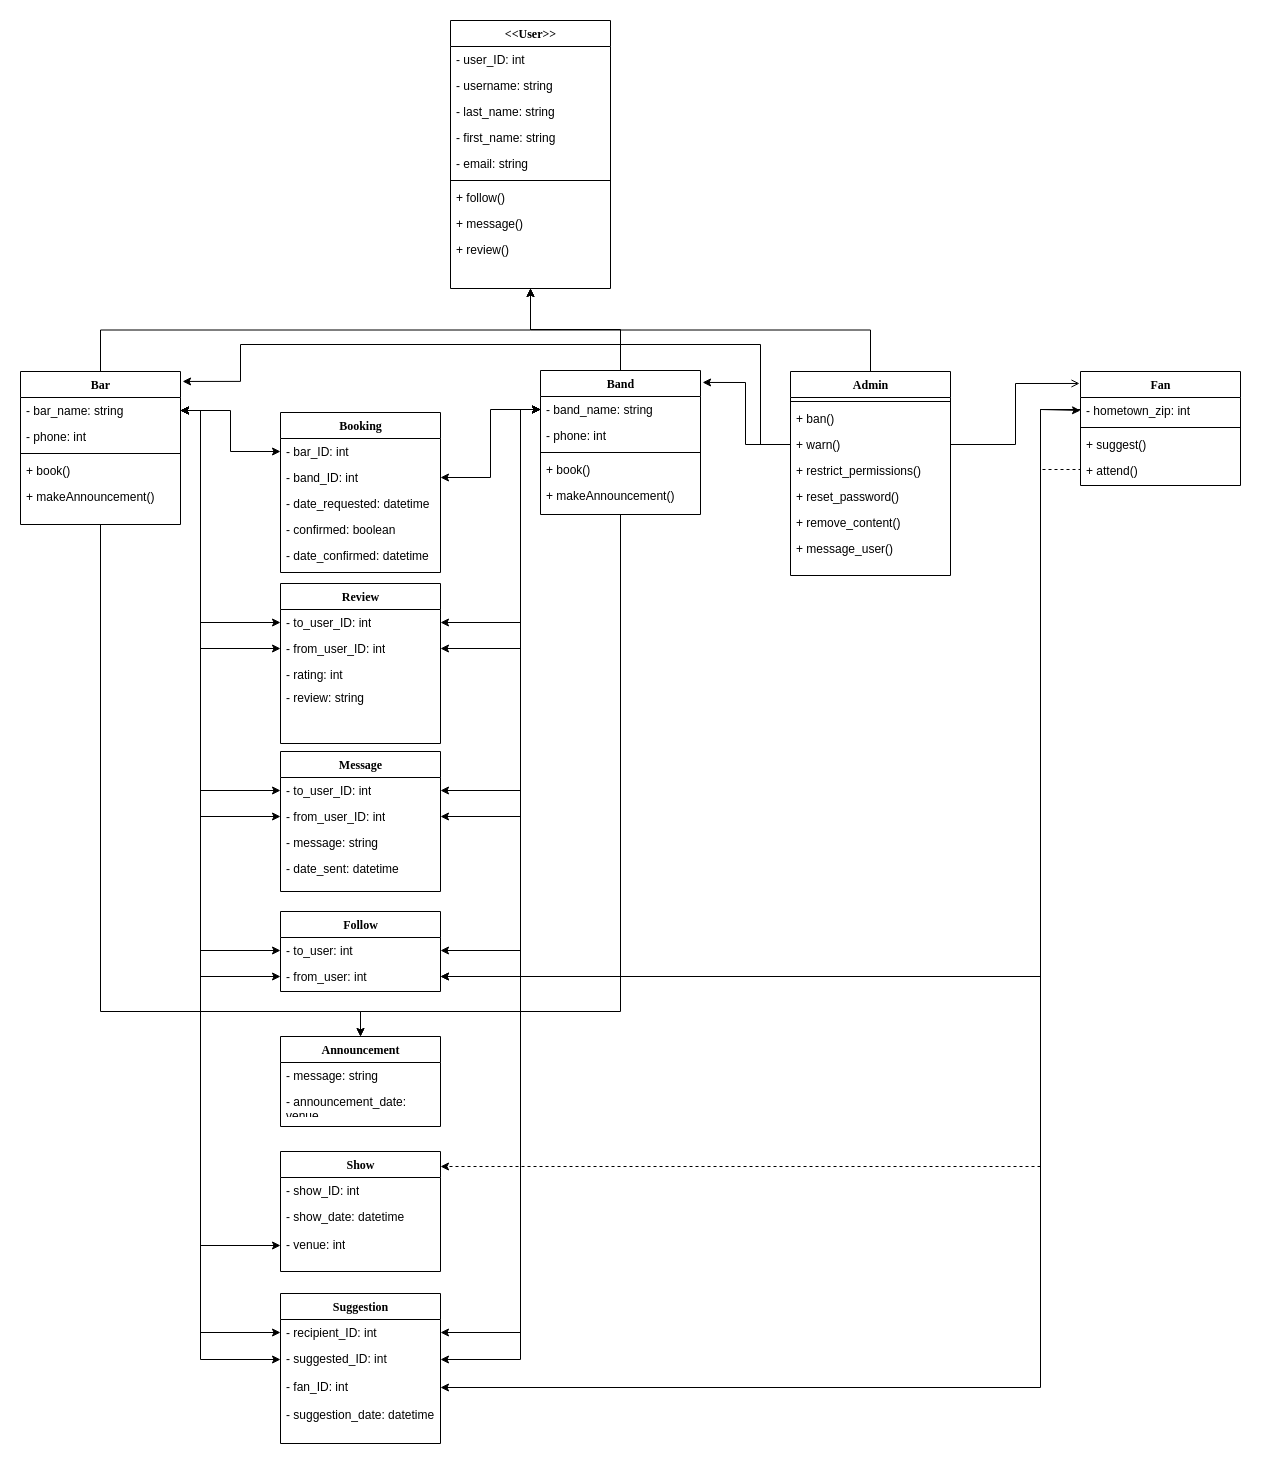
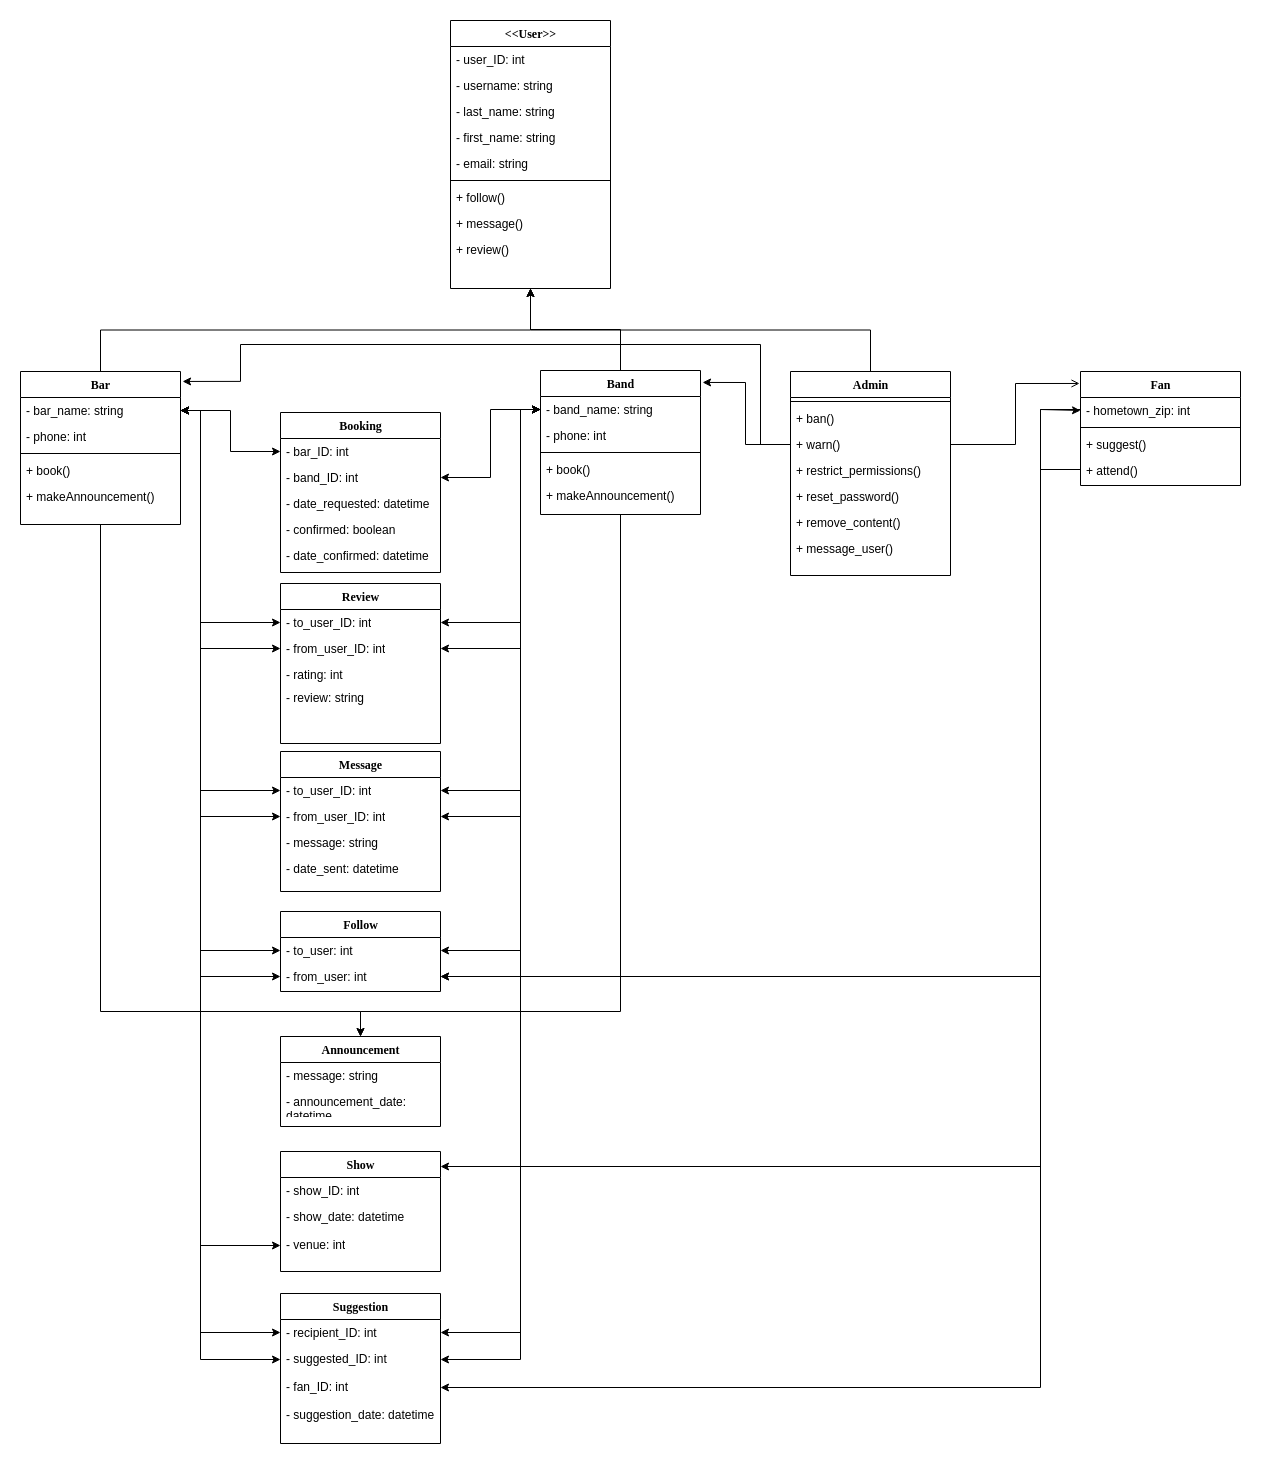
node "- announcement_date: venue": label "- announcement_date: venue" -> "- announcement_date: datetime"
edge "+ attend()" -> "Show": style dashed -> solid
